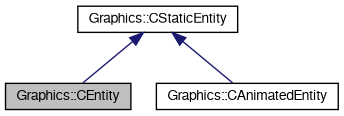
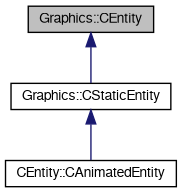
edge "Graphics::CEntity" -> "Graphics::CStaticEntity": reversed
node "Graphics::CAnimatedEntity": label "Graphics::CAnimatedEntity" -> "CEntity::CAnimatedEntity"
